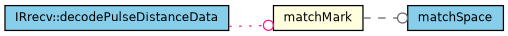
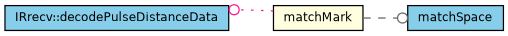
edge "IRrecv::decodePulseDistanceData" -> "matchMark": reversed
